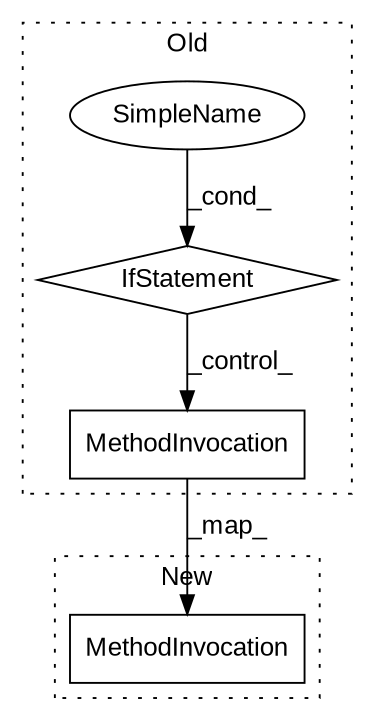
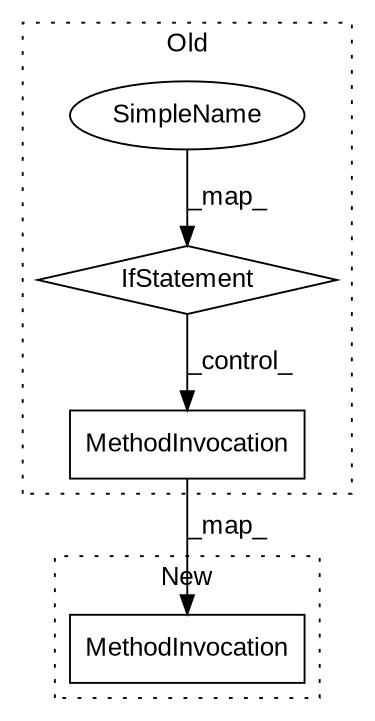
edge "SimpleName" -> "IfStatement": label "_cond_" -> "_map_"
